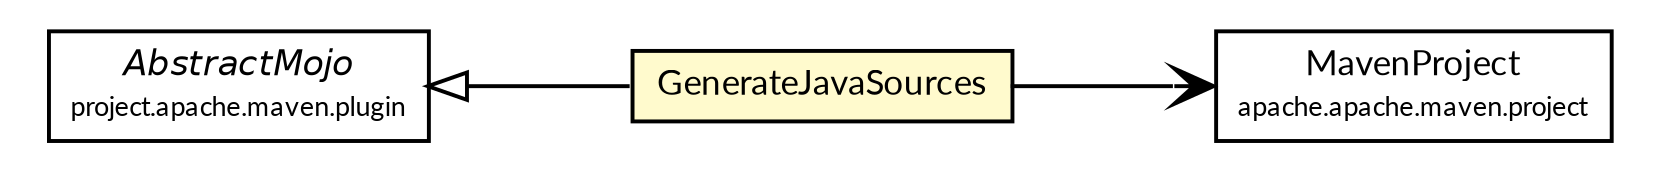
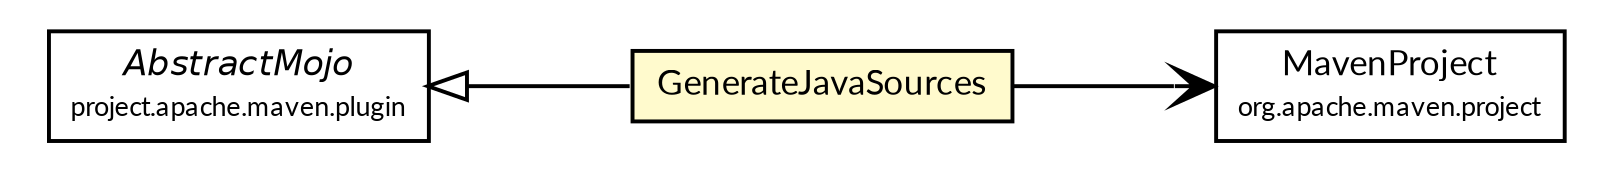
node "MavenProject": text "apache.apache.maven.project" -> "org.apache.maven.project"
